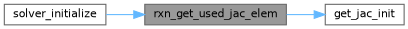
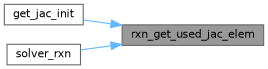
node "solver_initialize": label "solver_initialize" -> "solver_rxn"
edge "rxn_get_used_jac_elem" -> "get_jac_init": reversed
